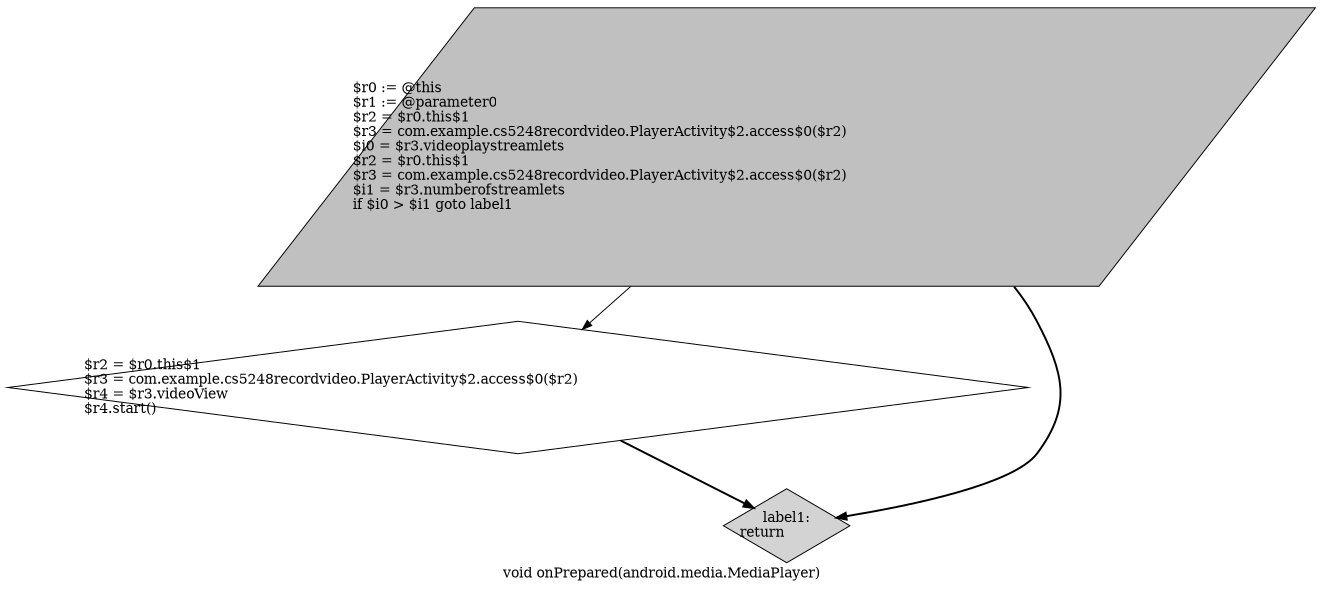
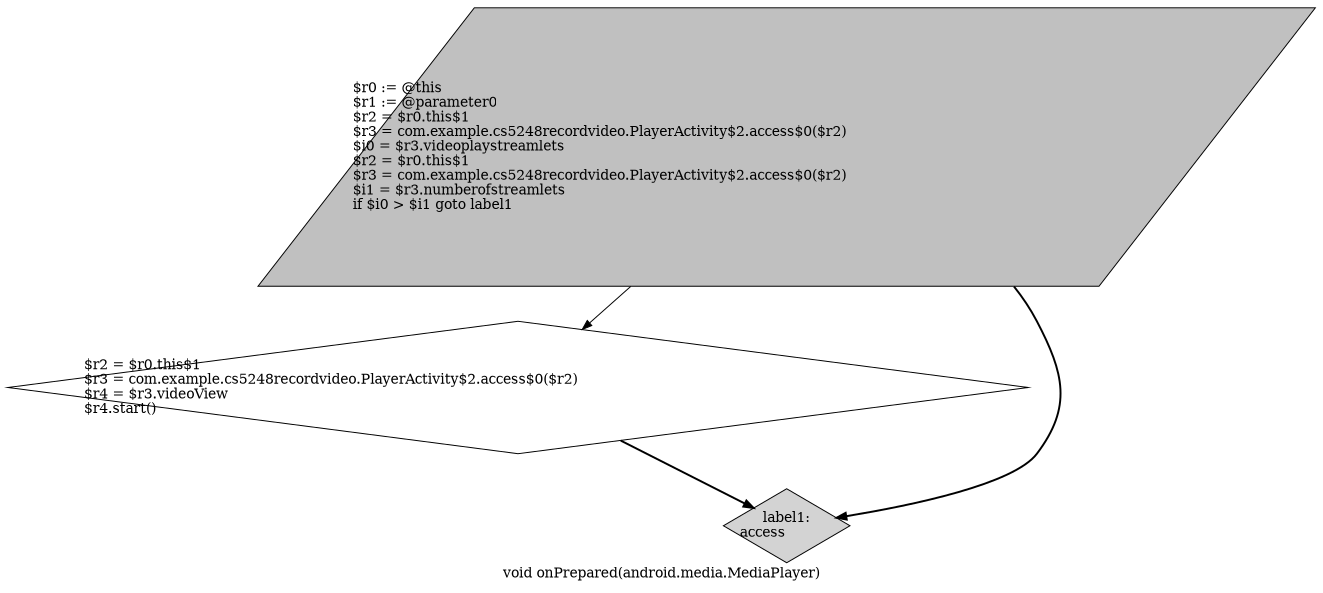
node "label1: return": label "label1: return" -> "label1: access"
